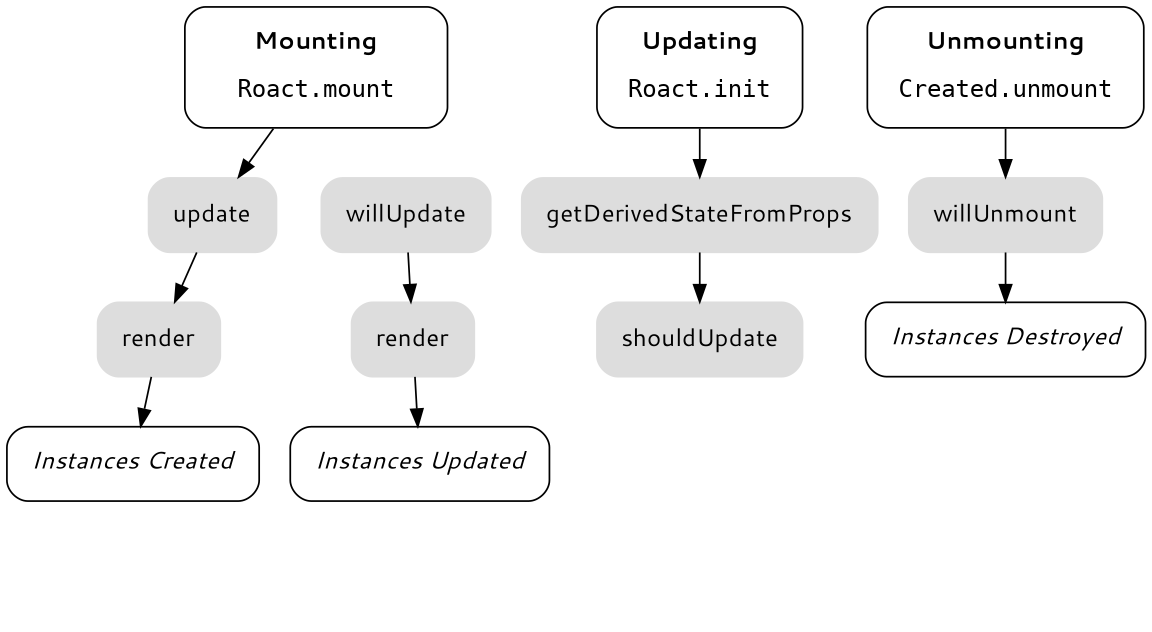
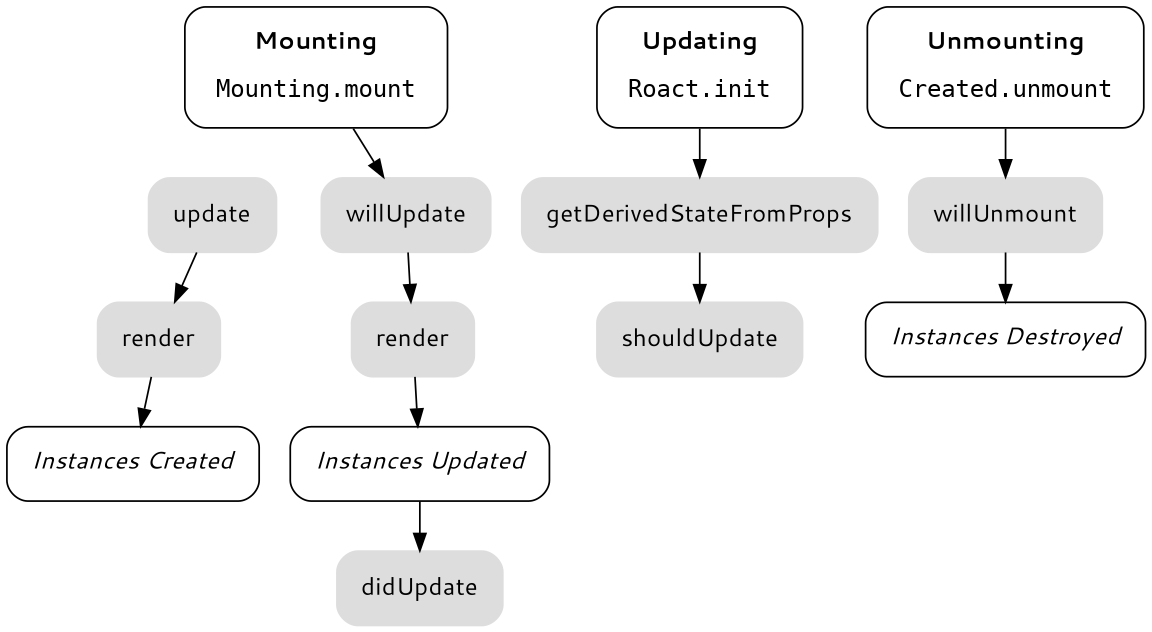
node "Mounting": text "Roact.mount" -> "Mounting.mount"
edge "Mounting" -> "update": now "Mounting" -> "willUpdate"
node "didUpdate": added
